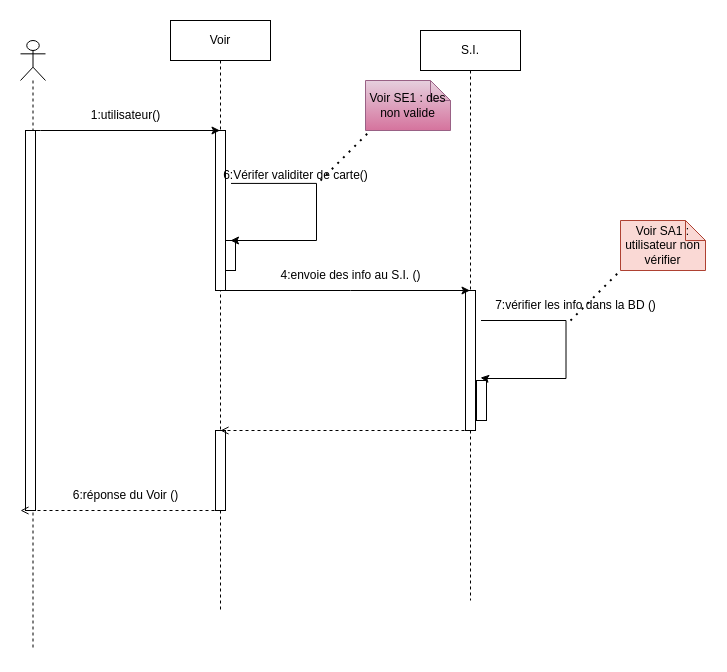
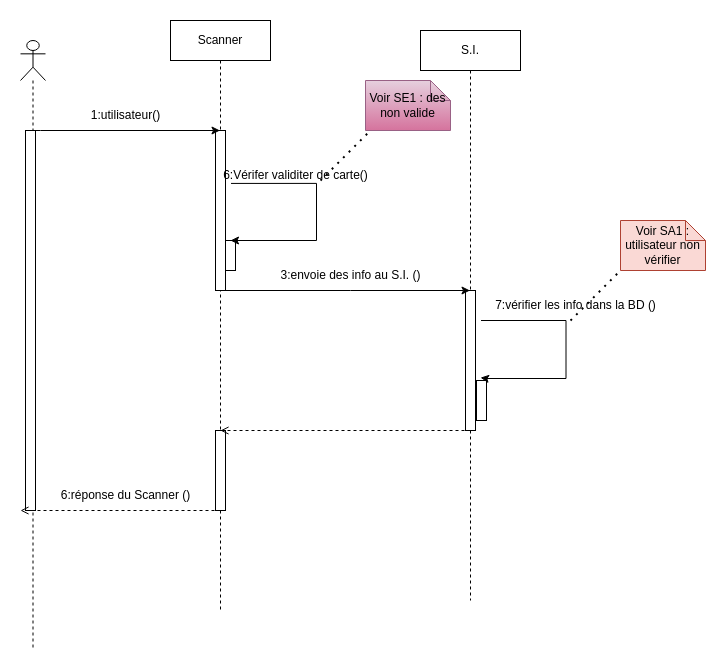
node "Voir": label "Voir" -> "Scanner"
node "4:envoie des info au S.I. ()": label "4:envoie des info au S.I. ()" -> "3:envoie des info au S.I. ()"
node "6:réponse du Voir ()": label "6:réponse du Voir ()" -> "6:réponse du Scanner ()"
